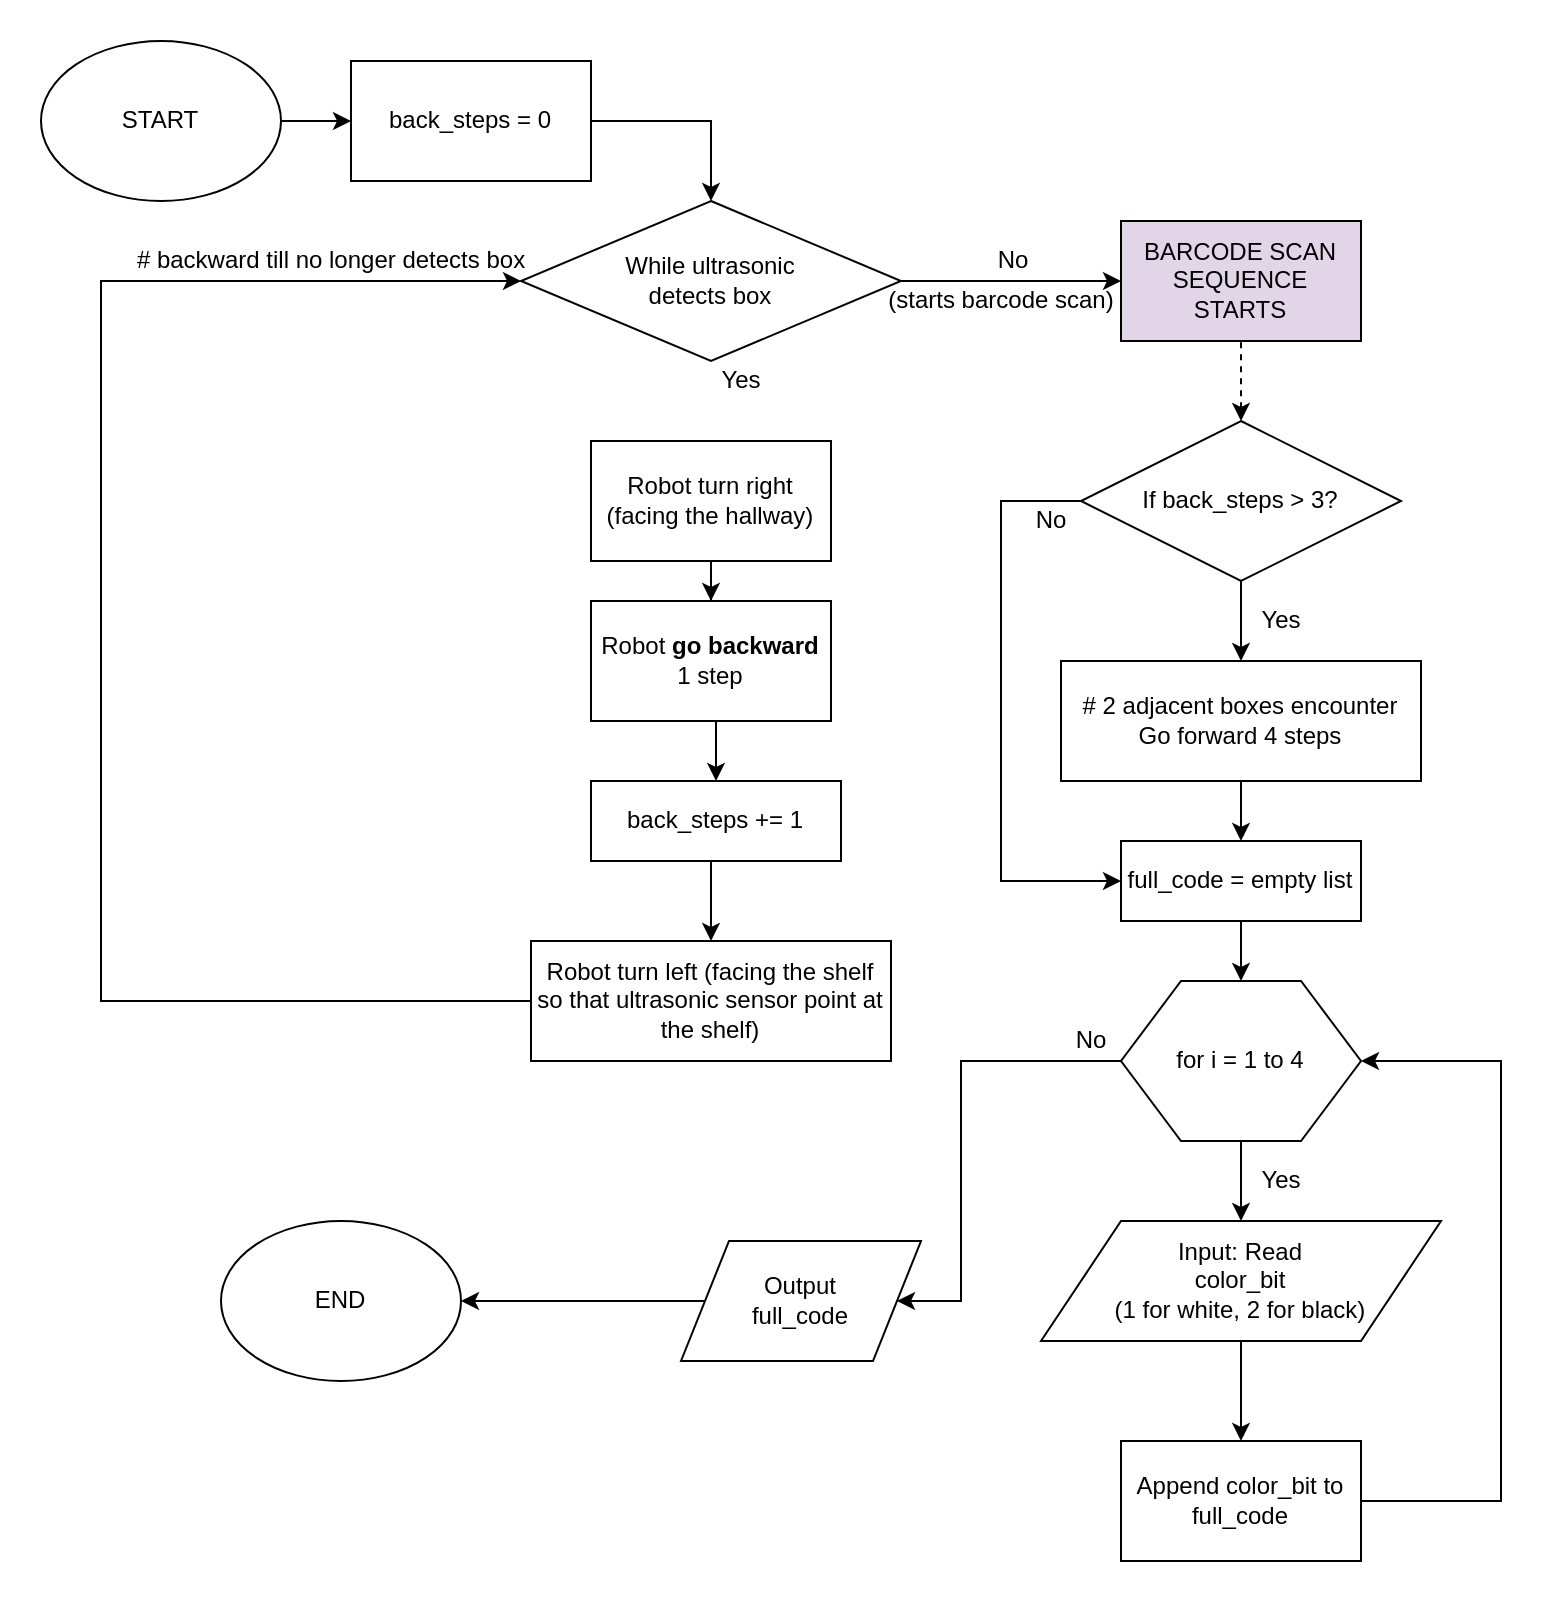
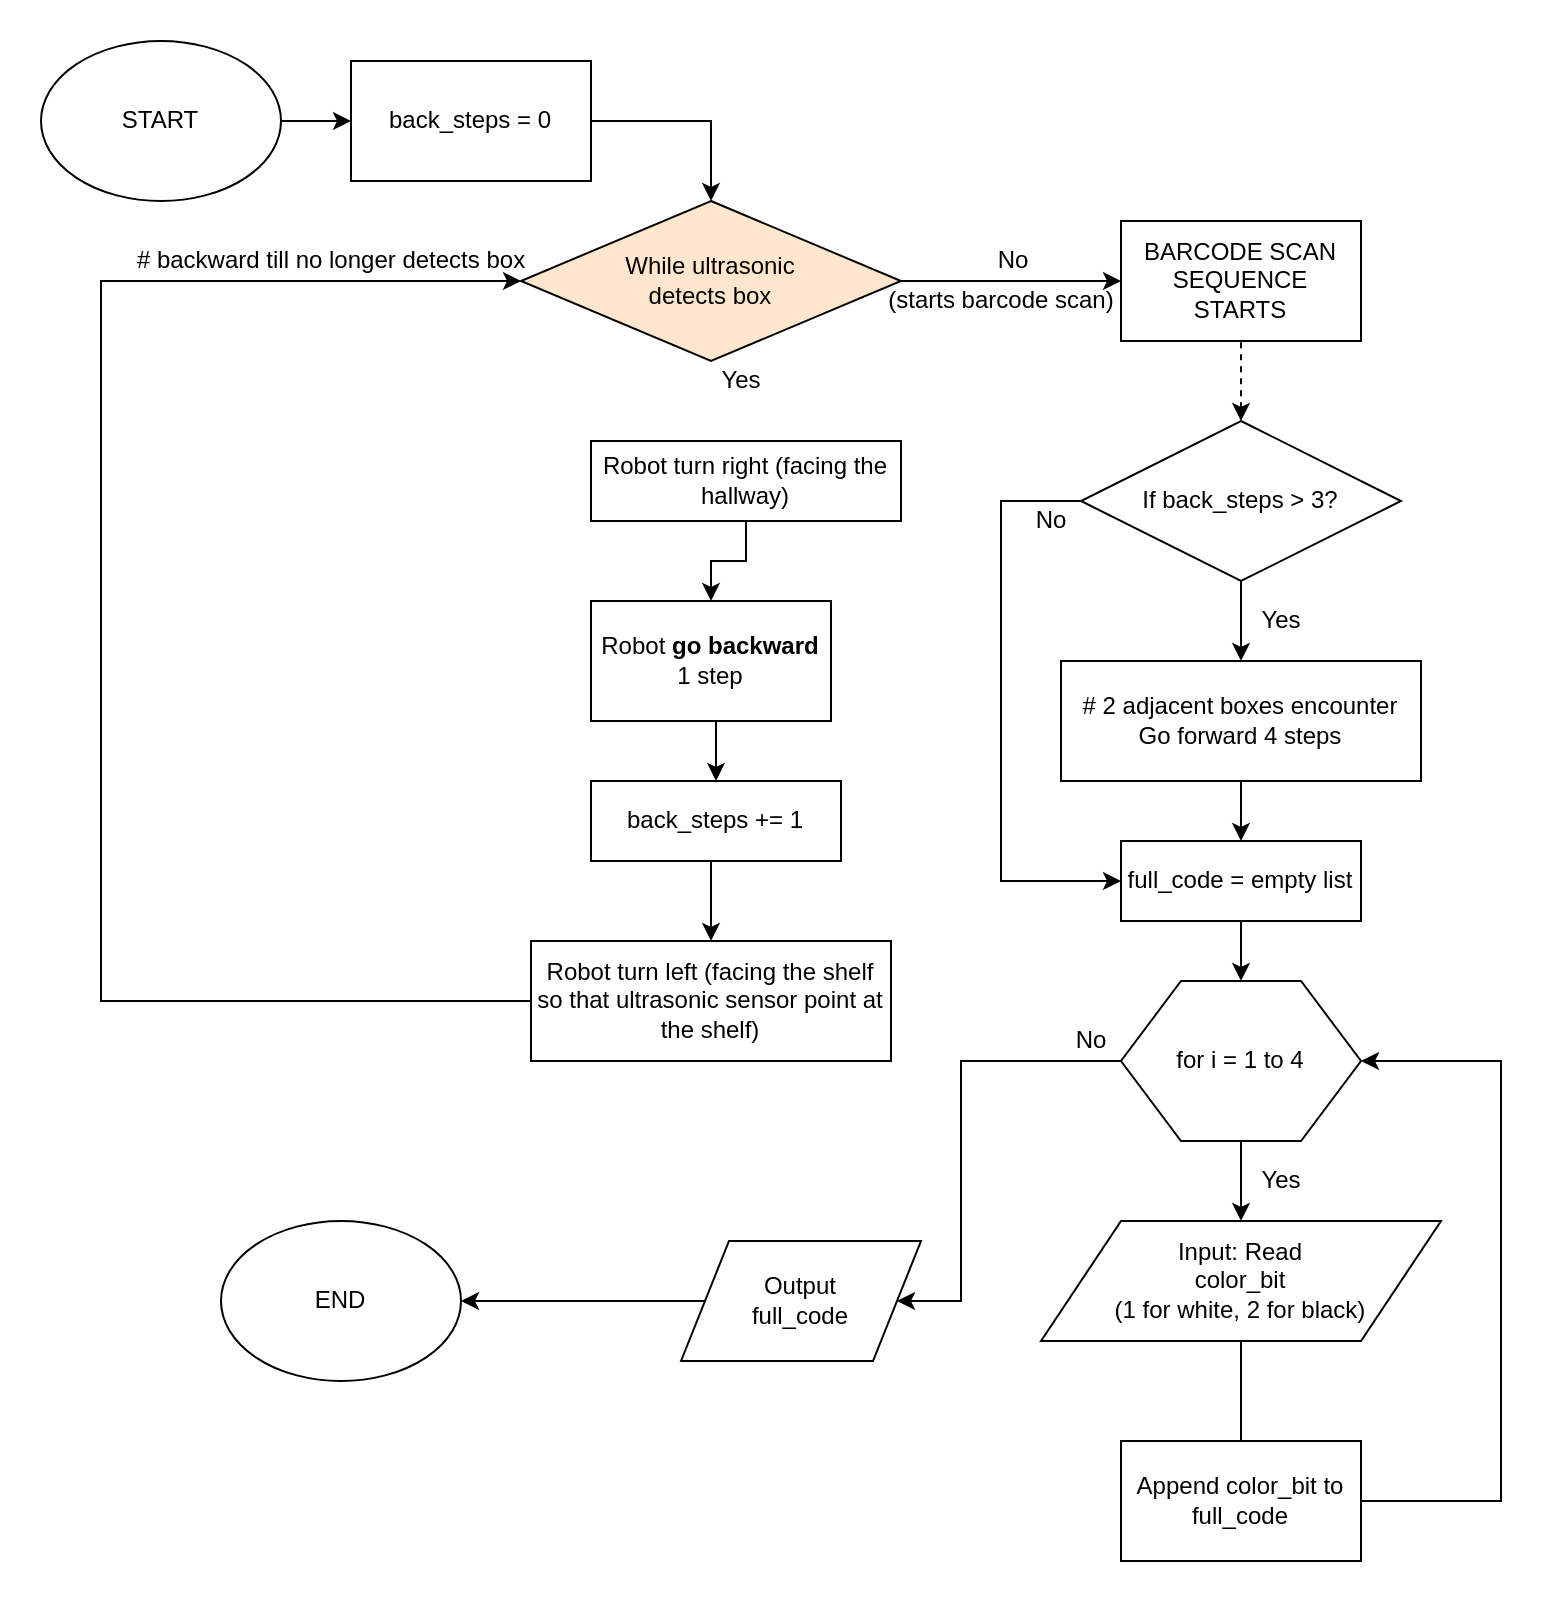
node "While ultrasonic detects box": fillcolor #ffffff -> #ffe6cc
node "BARCODE SCAN SEQUENCE STARTS": fillcolor #e1d5e7 -> #ffffff
node "Robot turn right (facing the hallway)": size 240x120 -> 310x80
edge "Input: Read color_bit (1 for white, 2 for black)" -> "Append color_bit to full_code": arrowhead classic -> none
